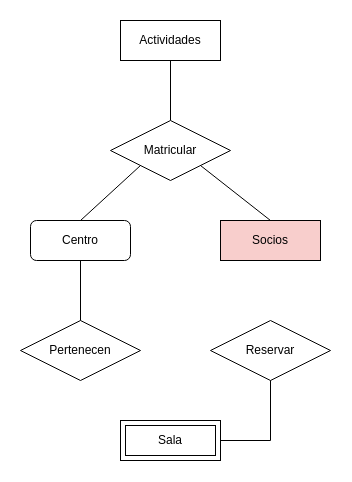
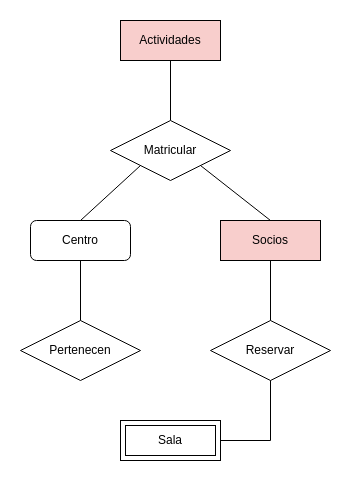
node "Actividades": fillcolor #ffffff -> #f8cecc
edge "Socios" -- "Reservar": added
